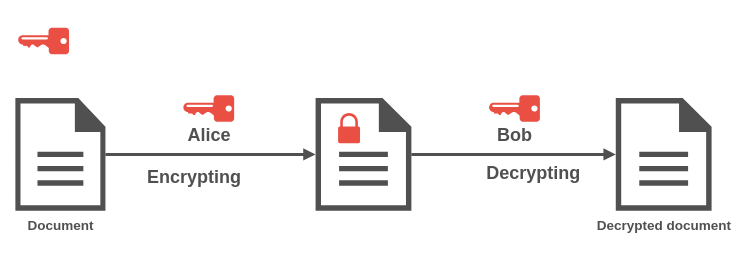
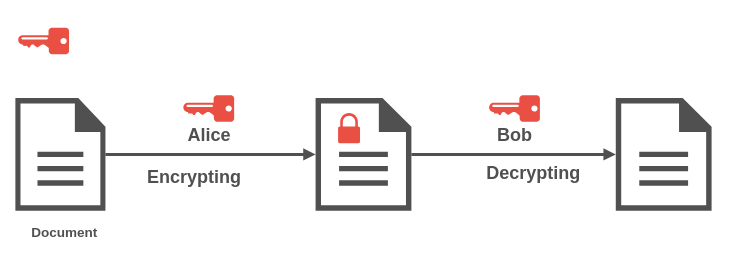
node "Document": moved (60, 225) -> (64, 233)
node "Decrypted document": removed
